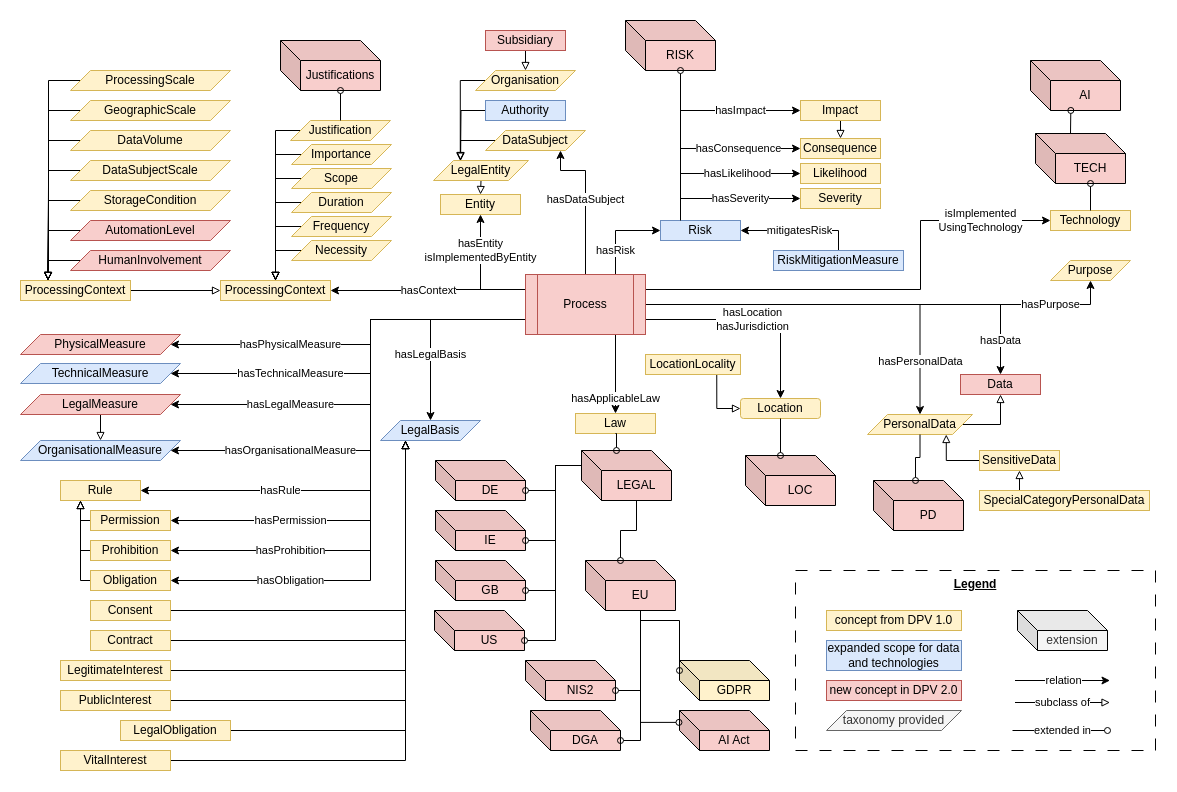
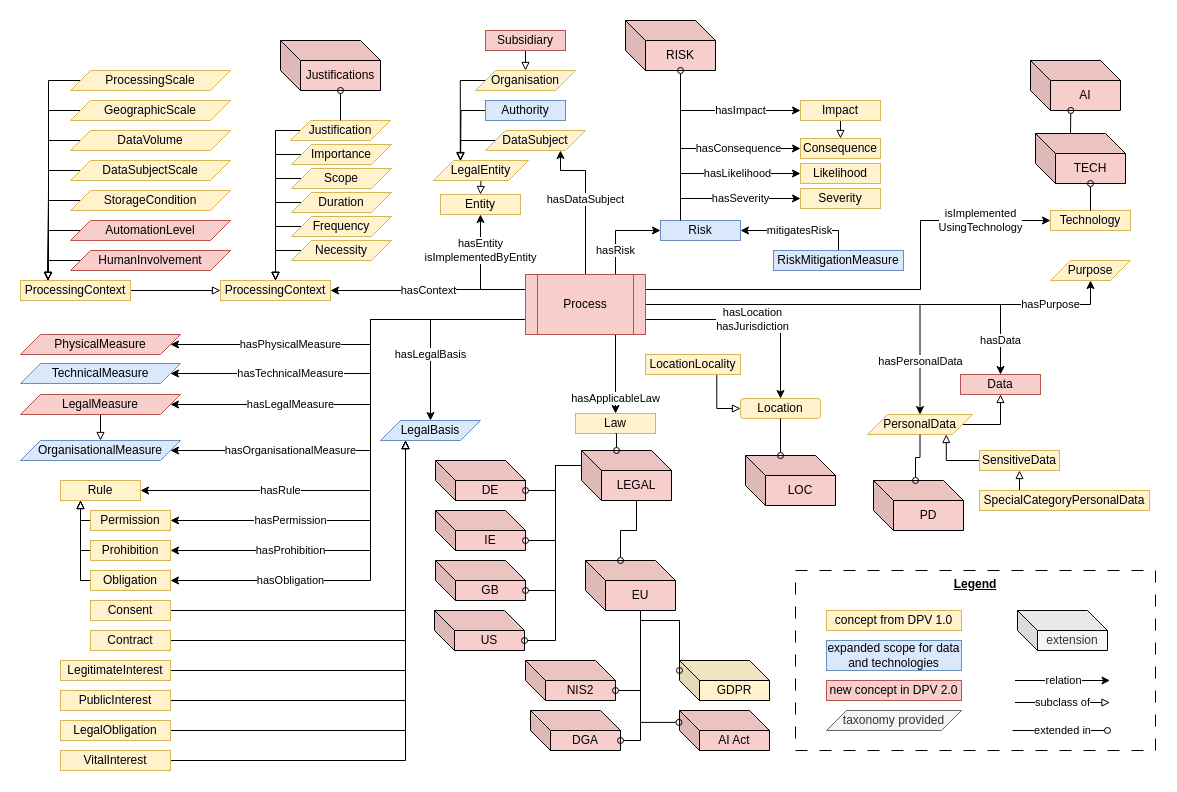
node "LegalObligation": moved (176, 731) -> (116, 731)
